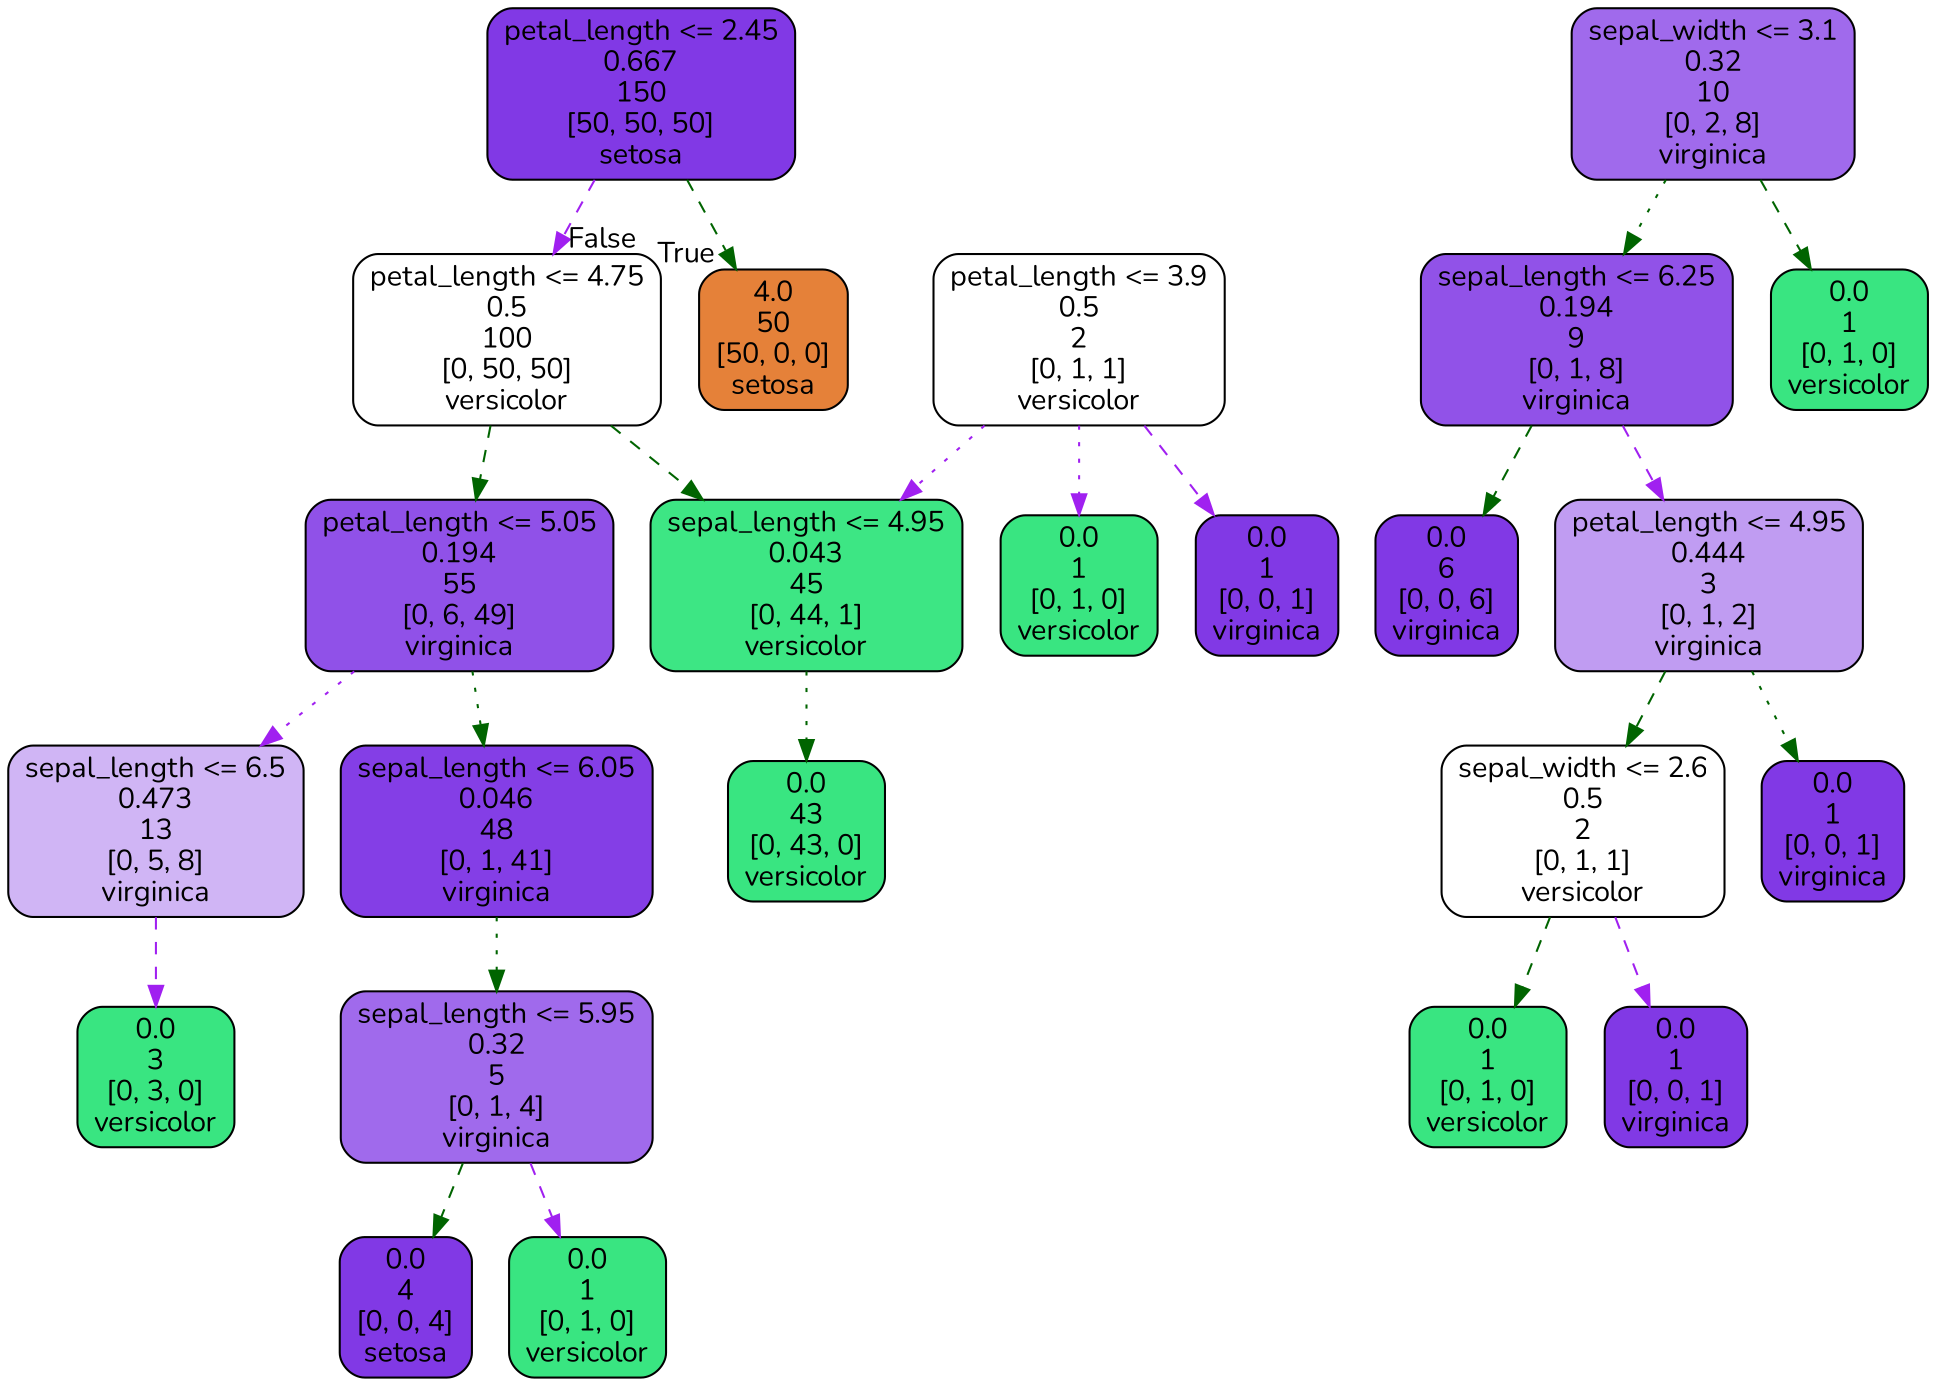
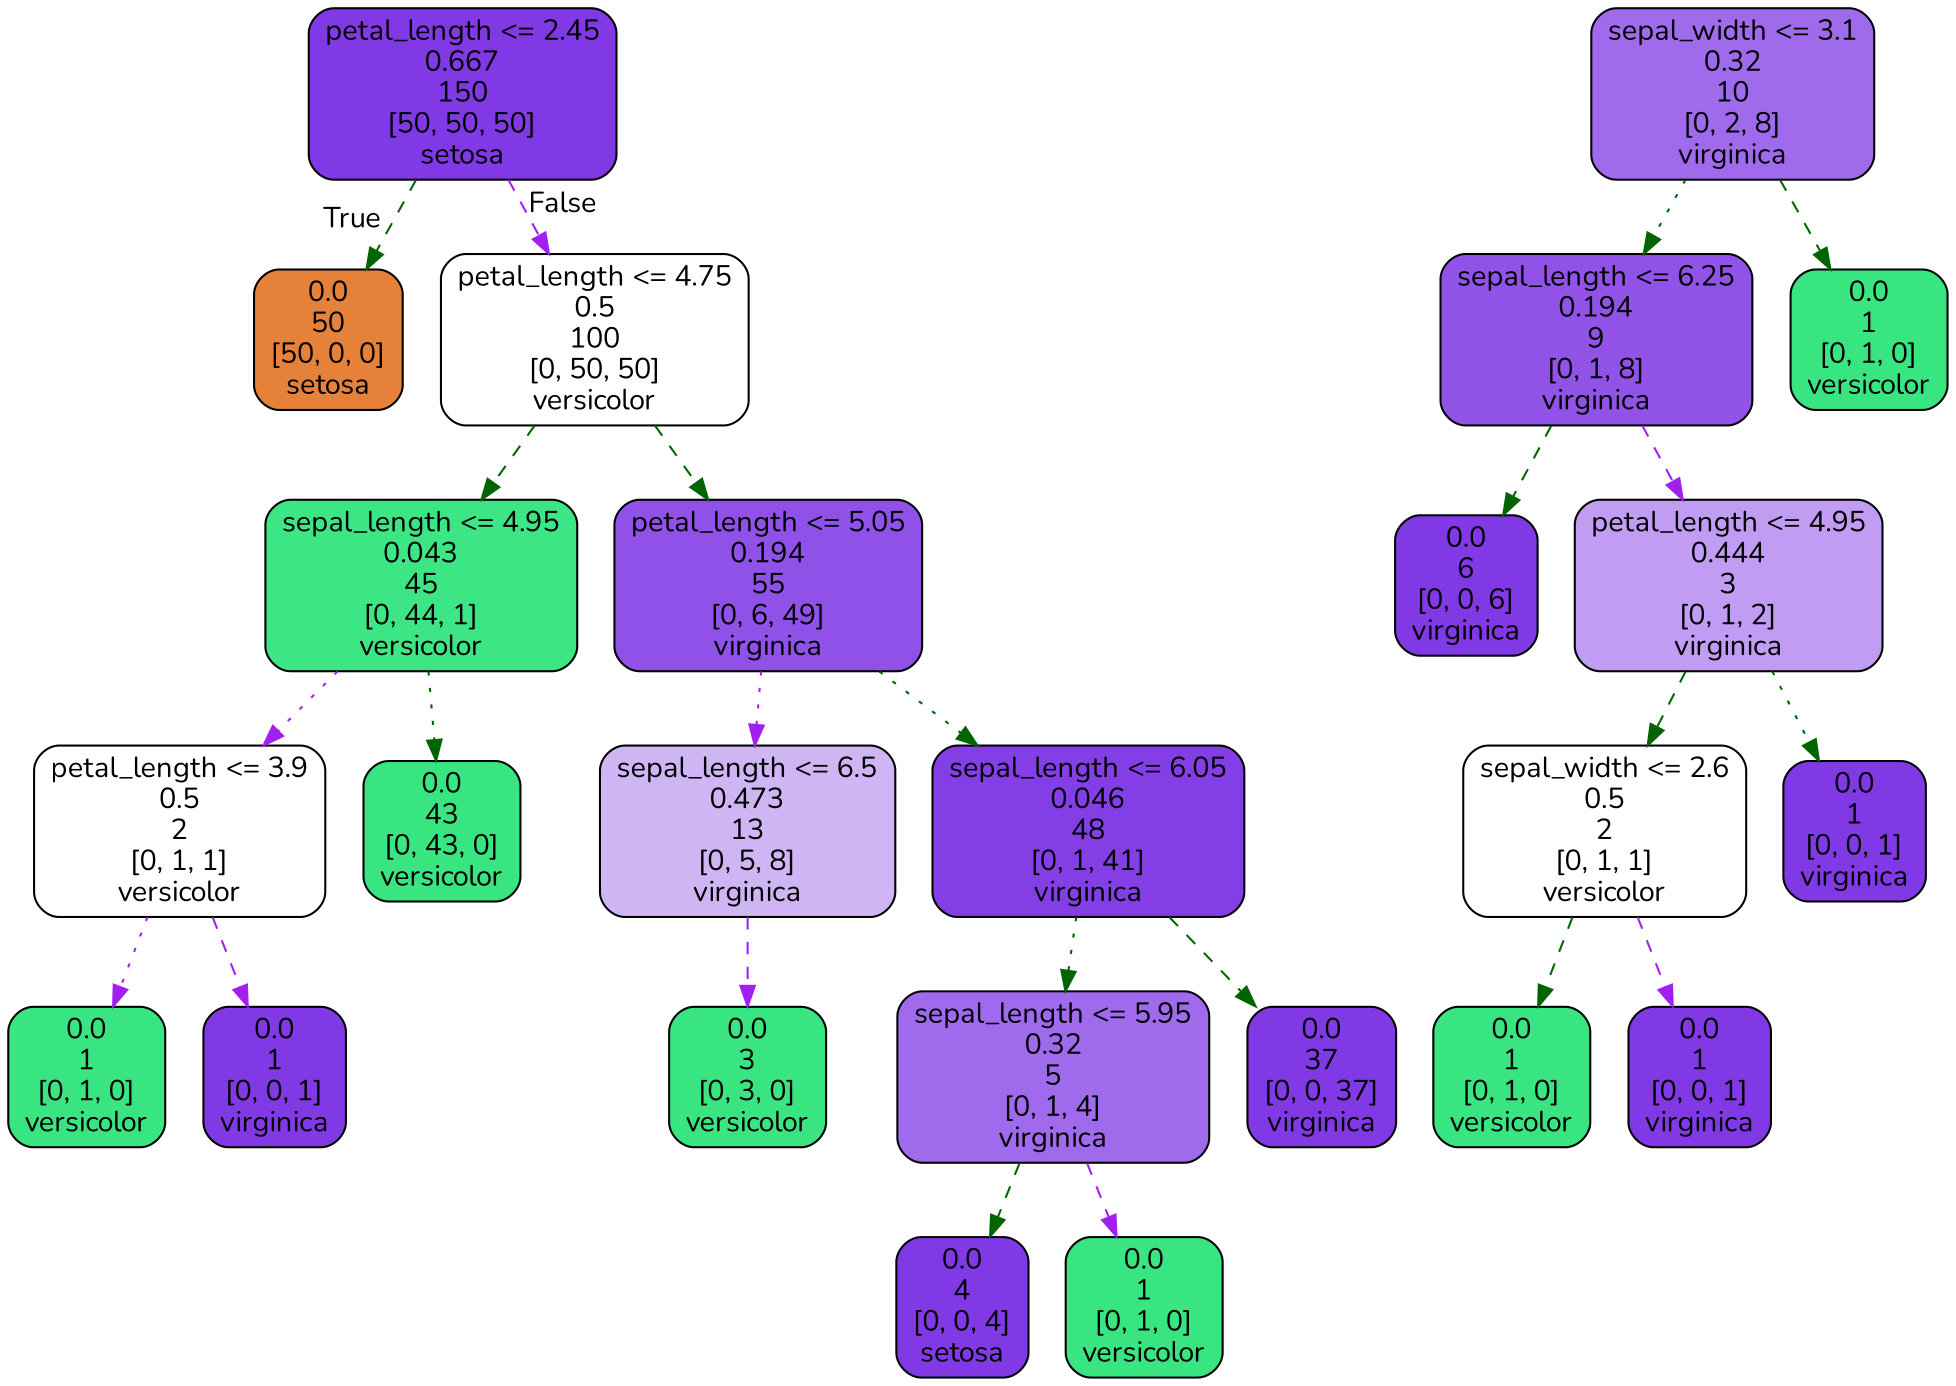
node "4.0 50 [50, 0, 0] setosa": label "4.0 50 [50, 0, 0] setosa" -> "0.0 50 [50, 0, 0] setosa"
edge "petal_length <= 3.9 0.5 2 [0, 1, 1] versicolor" -> "sepal_length <= 4.95 0.043 45 [0, 44, 1] versicolor": reversed
node "0.0 37 [0, 0, 37] virginica": added
